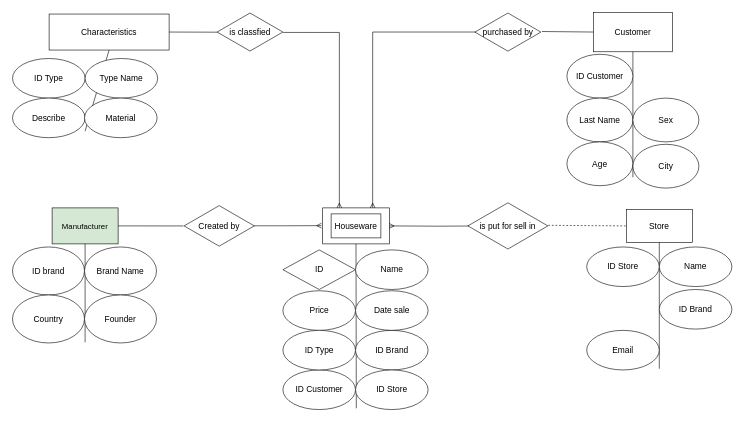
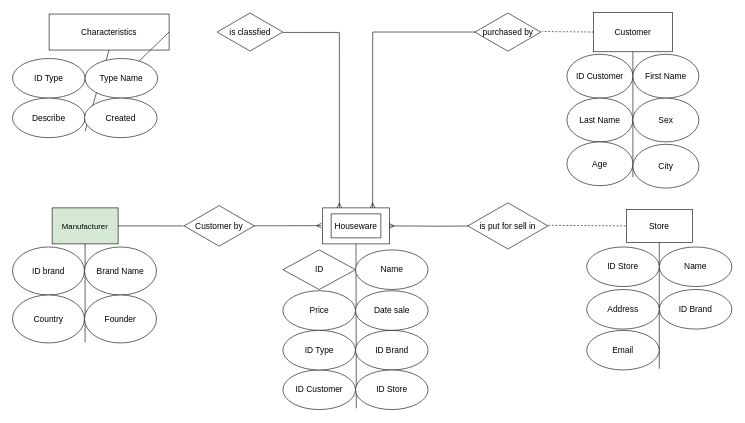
edge "Characteristics" -- "is classfied": now "Characteristics" -- "Type Name"
edge "Customer" -- "purchased by": style solid -> dashed
node "First Name": added
node "Material": label "Material" -> "Created"
node "Created by": label "Created by" -> "Customer by"
node "Address": added
